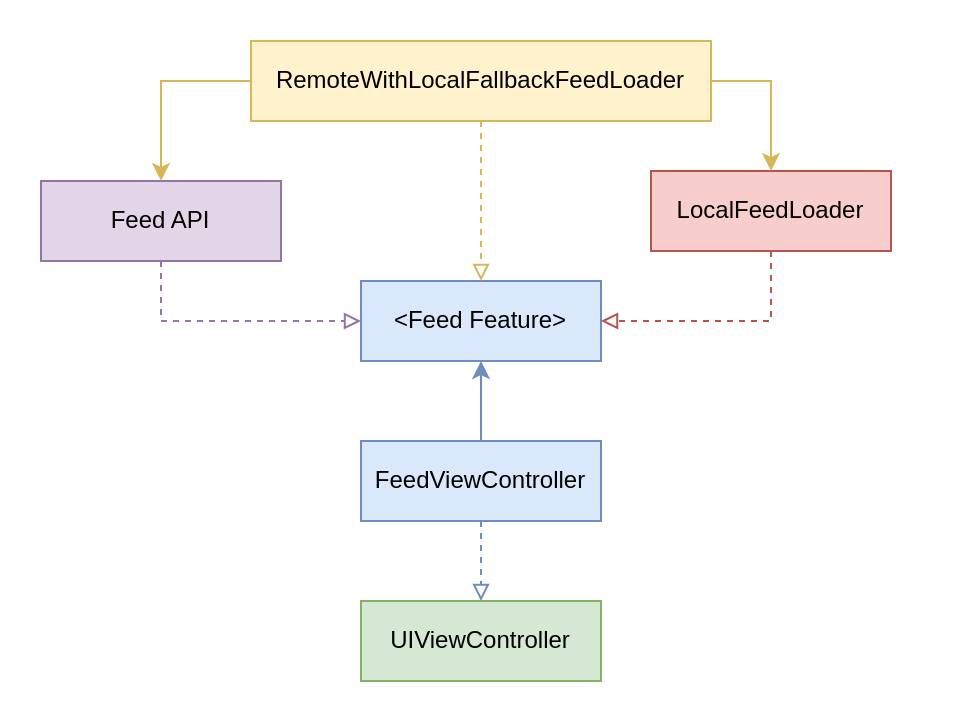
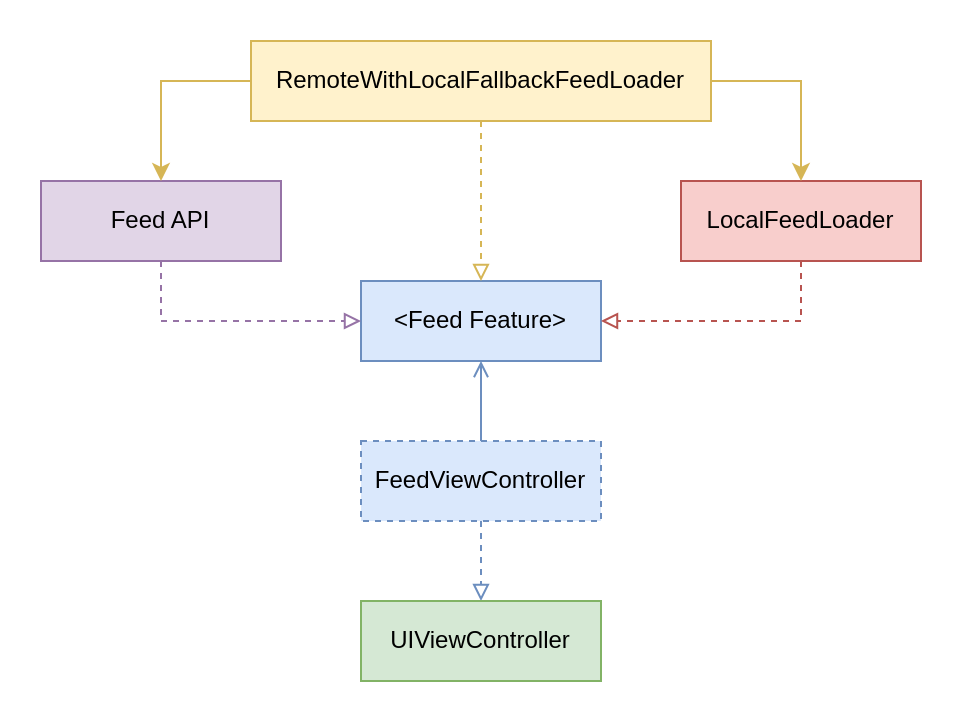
node "LocalFeedLoader": moved (771, 211) -> (801, 221)
edge "FeedViewController" -> "<Feed Feature>": arrowhead classic -> open
node "FeedViewController": style solid -> dashed
